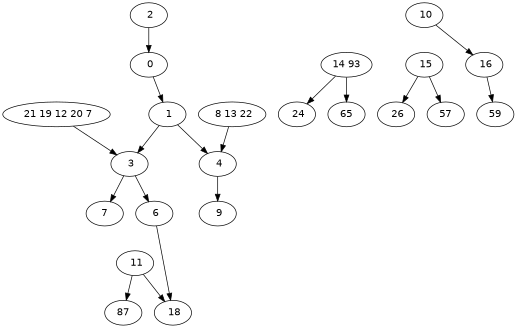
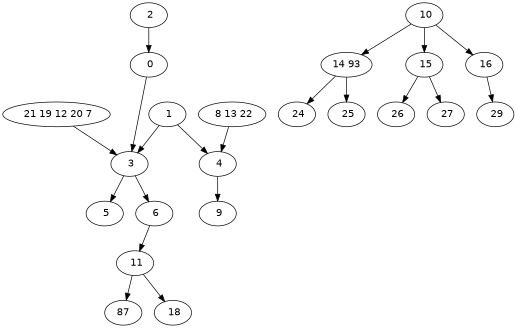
edge "10" -> "15": added
edge "10" -> "14 93": added
edge "0" -> "1": now "0" -> "3"
node "65": label "65" -> "25"
node "57": label "57" -> "27"
node "59": label "59" -> "29"
node "7": label "7" -> "5"
edge "6" -> "18": now "6" -> "11"
